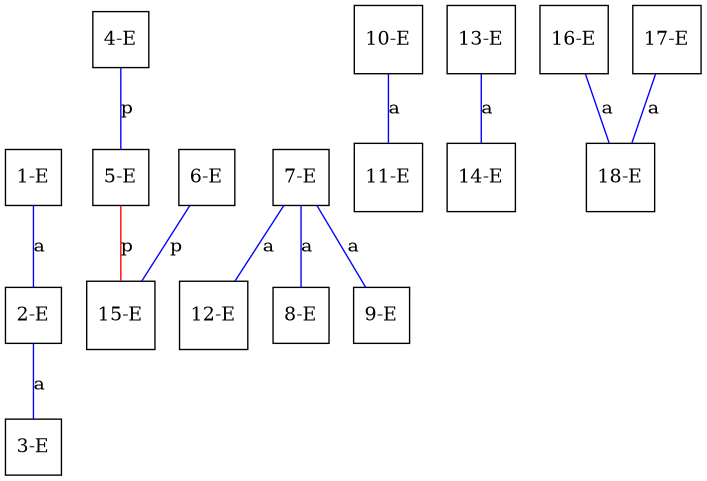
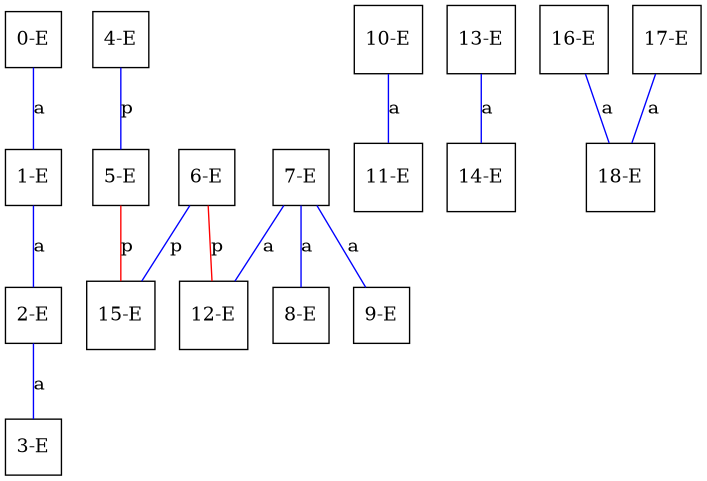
node "0-E": added
edge "6-E" -- "12-E": added, label "p"
